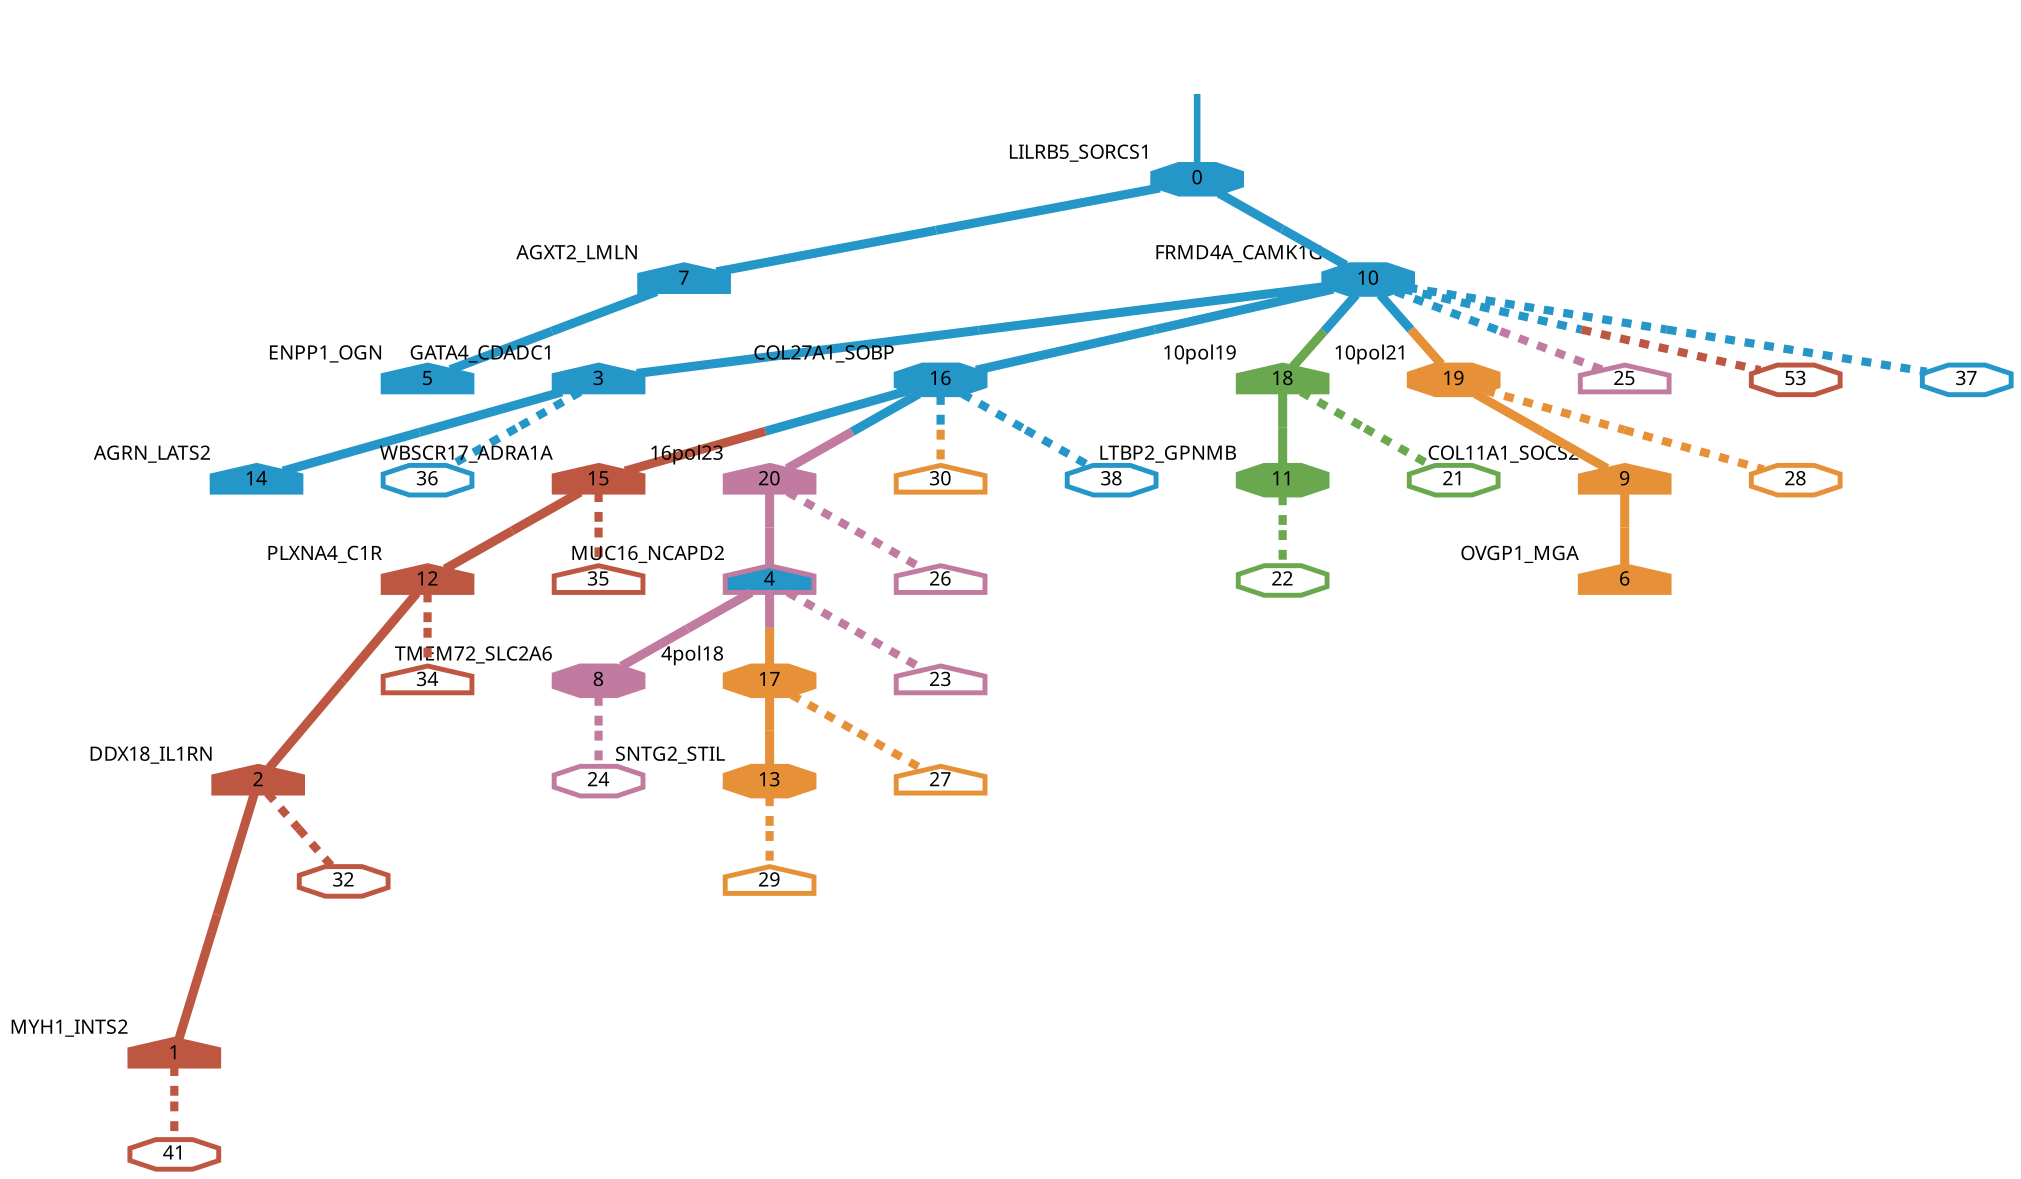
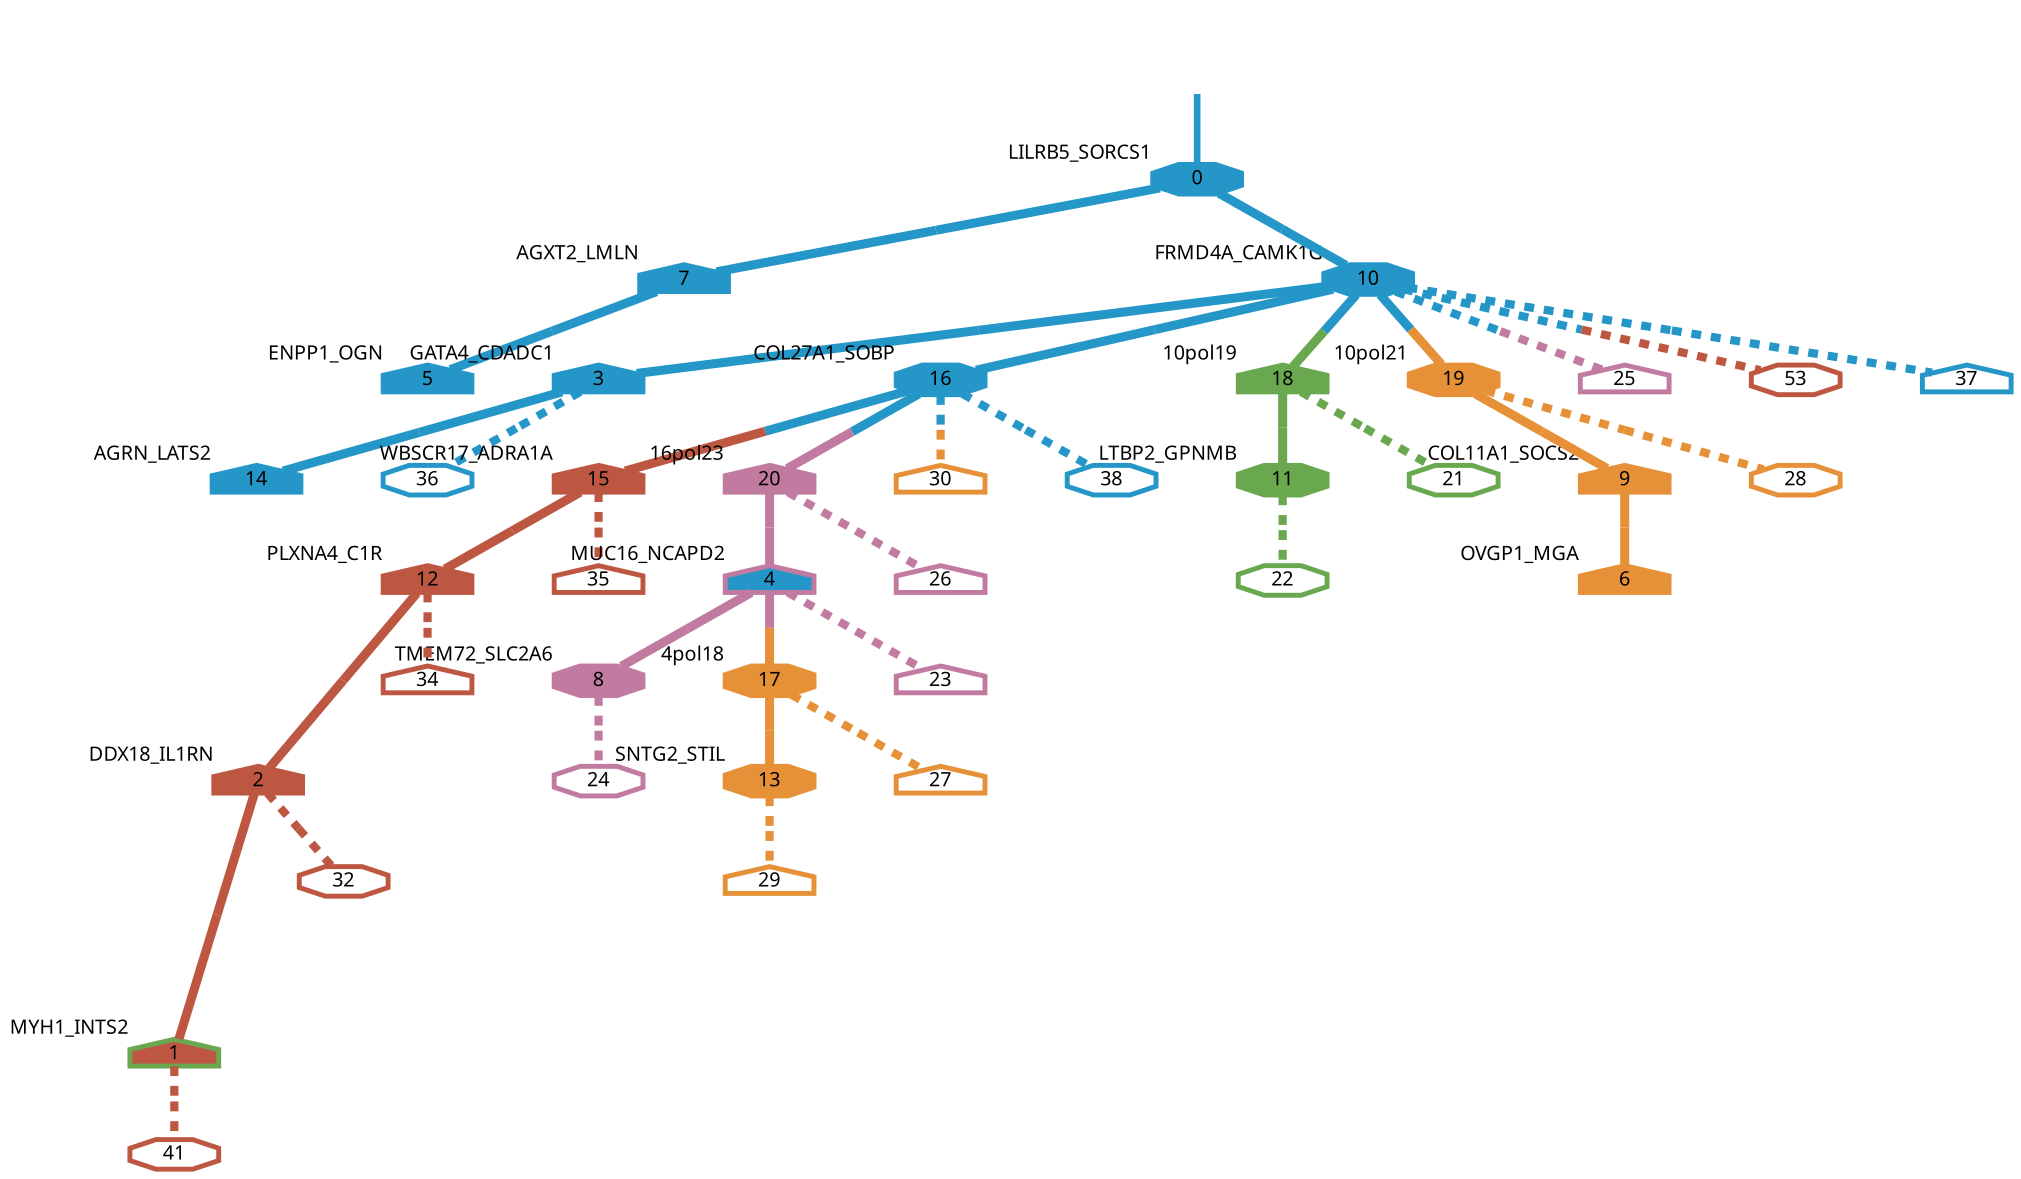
node "37": shape octagon -> house
node "1 MYH1_INTS2": color #be5742ff -> #6aa84fff
